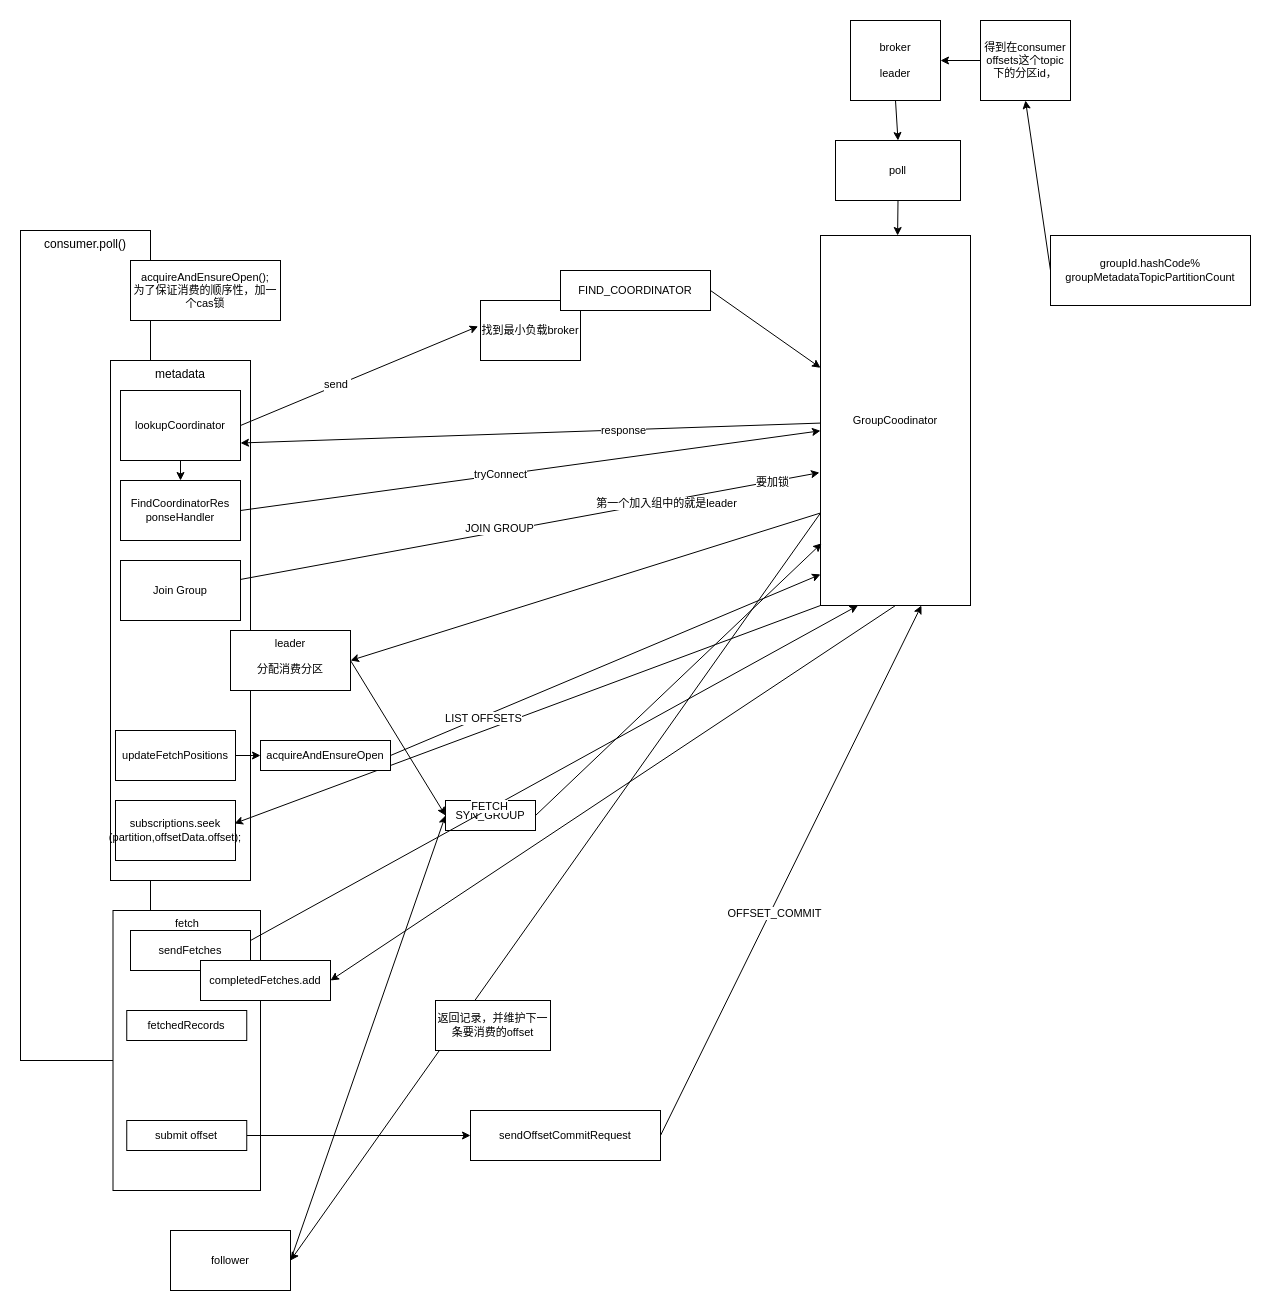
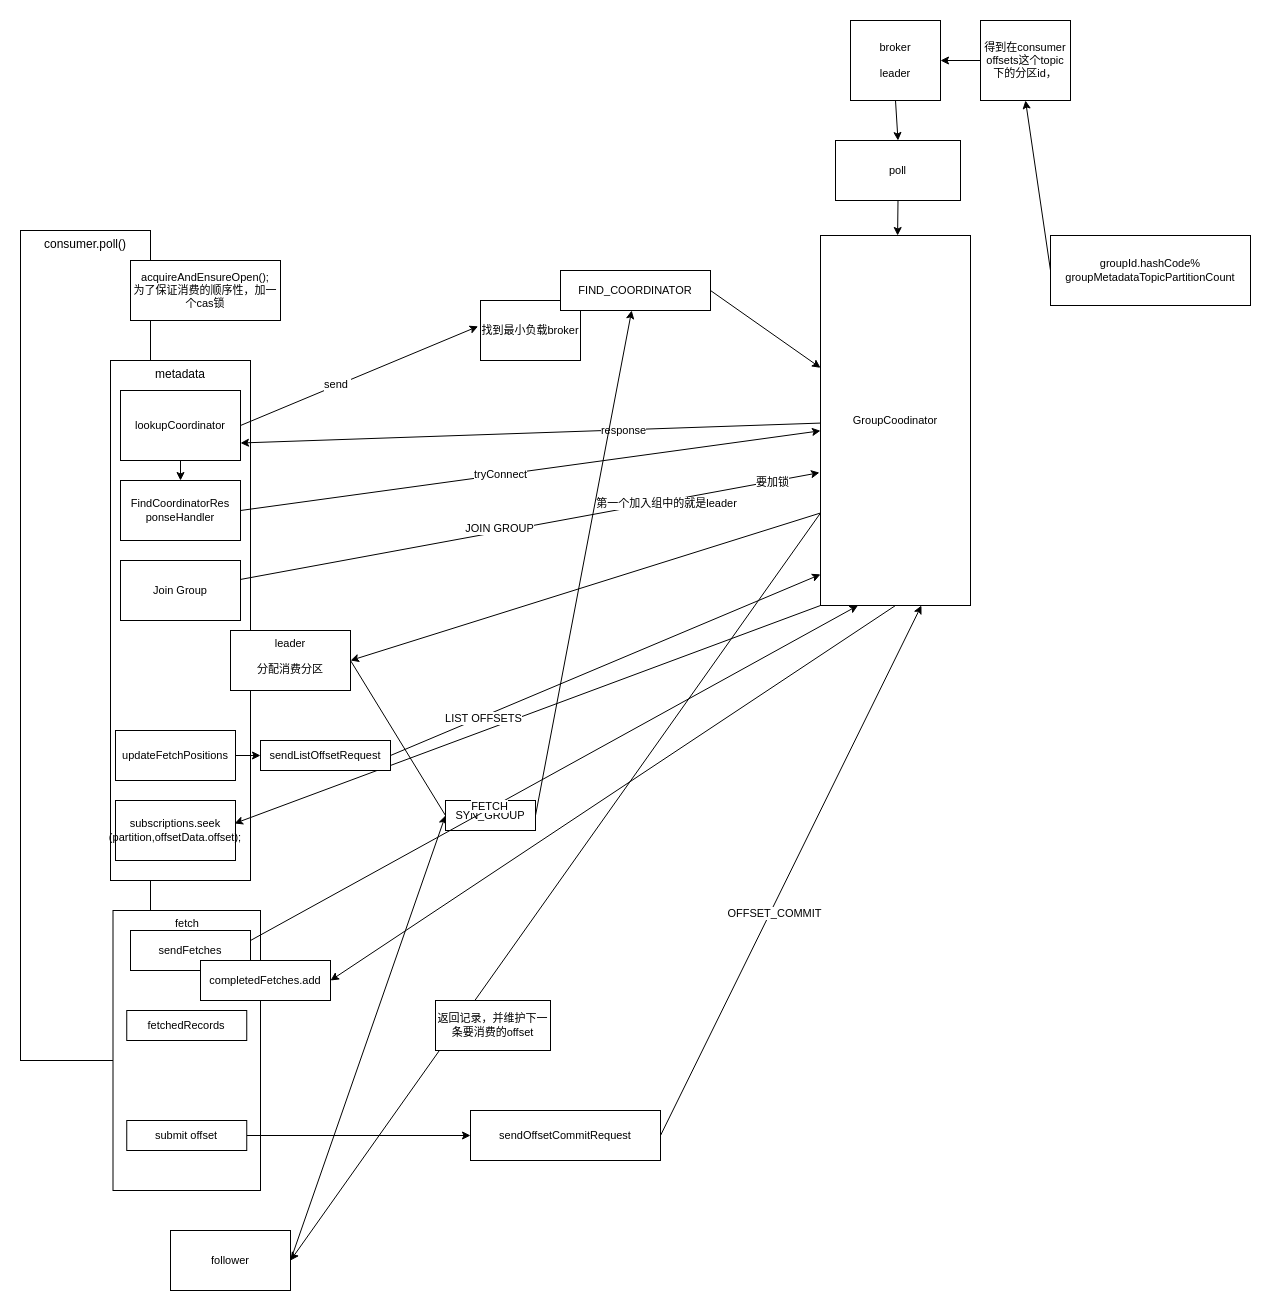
edge "SYN_GROUP" -> "GroupCoodinator": now "SYN_GROUP" -> "FIND_COORDINATOR"
node "acquireAndEnsureOpen": label "acquireAndEnsureOpen" -> "sendListOffsetRequest"
edge "leader 分配消费分区" -> "SYN_GROUP": arrowhead classic -> none
